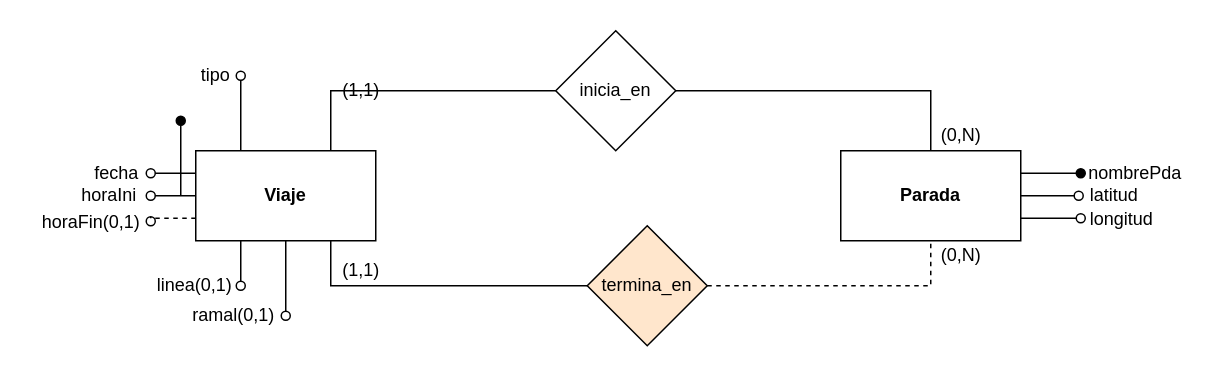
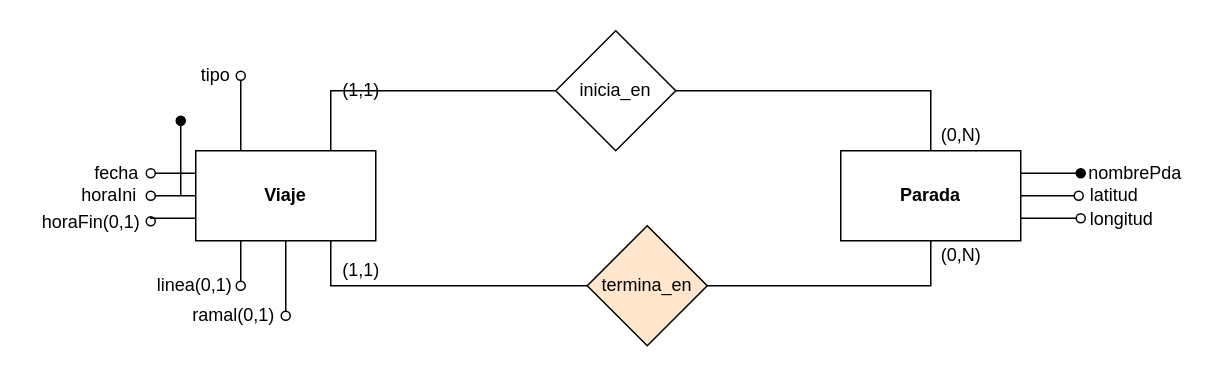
edge "Viaje" -> "horaIni": style dashed -> solid
edge "Parada" -- "termina_en": style dashed -> solid
